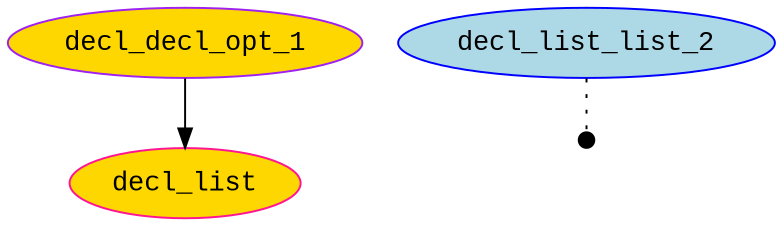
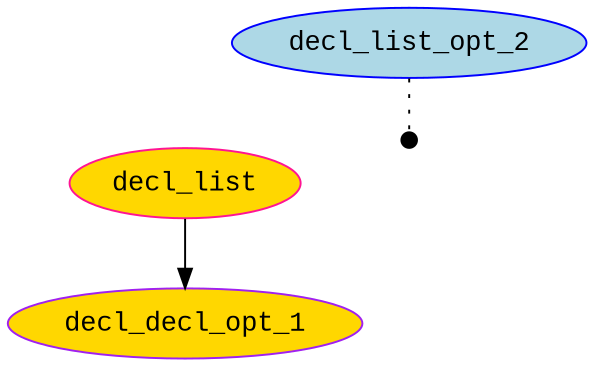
node "decl_list_list_2": label "decl_list_list_2" -> "decl_list_opt_2"
edge "decl_decl_opt_1" -> "decl_list": reversed
